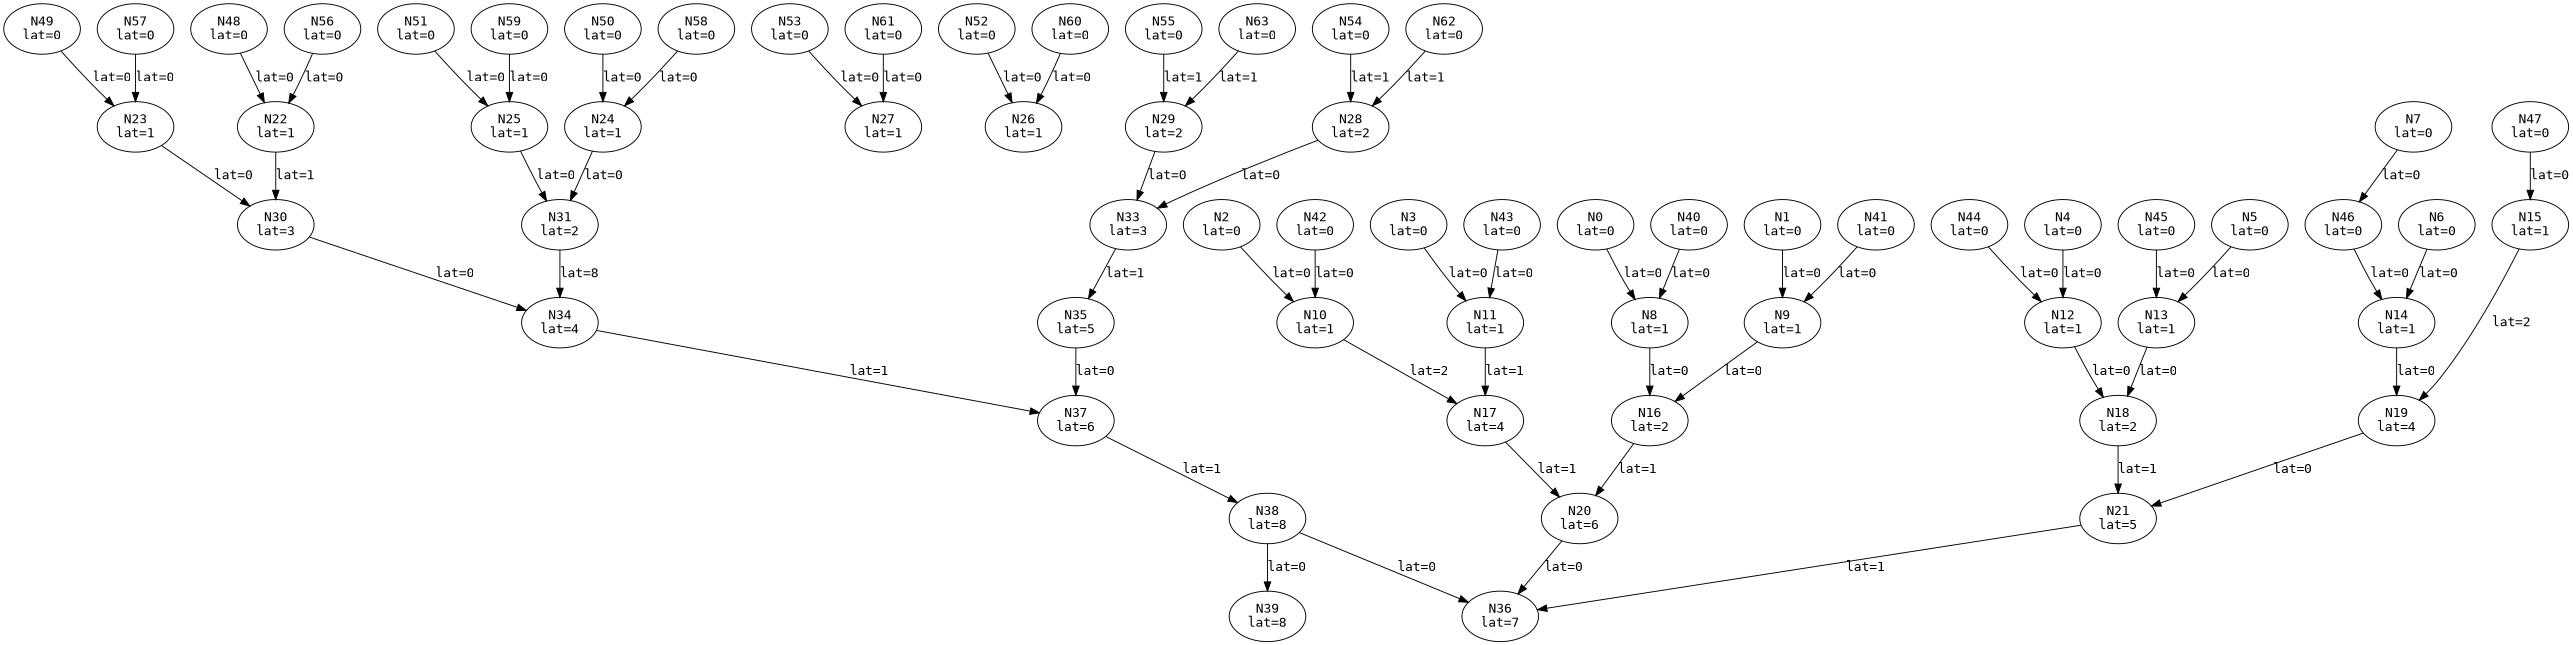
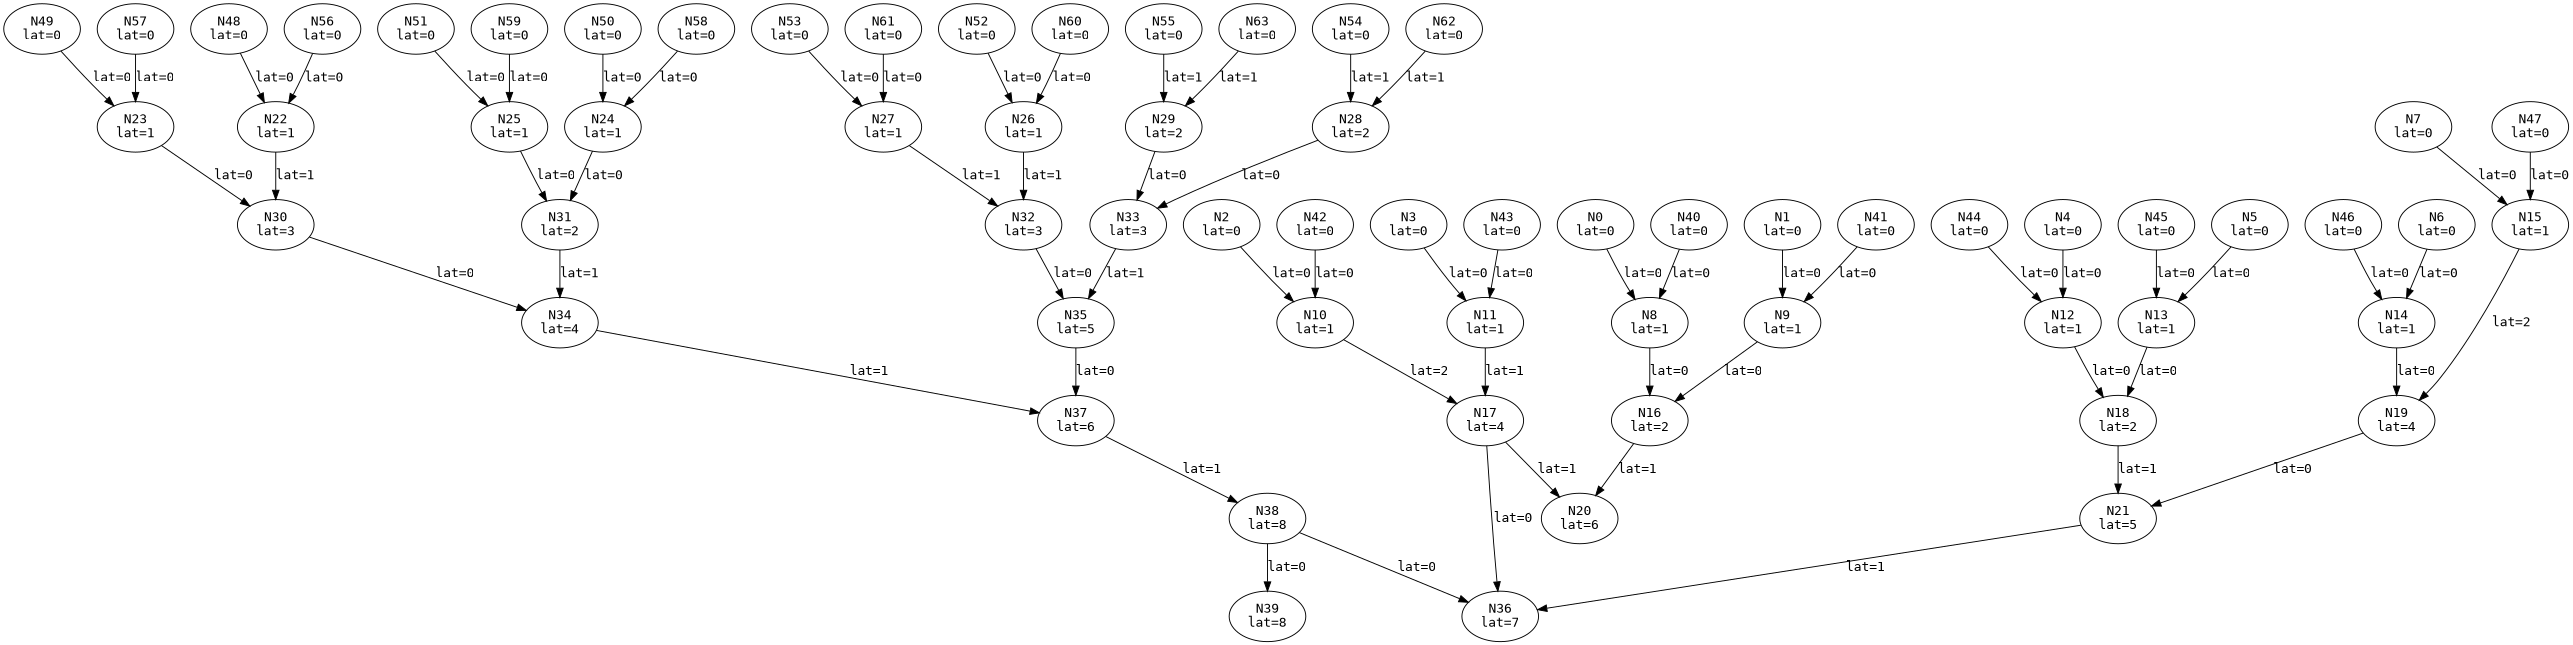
edge "N7 lat=0" -> "N46 lat=0": now "N7 lat=0" -> "N15 lat=1"
node "N32 lat=3": added
edge "N31 lat=2" -> "N34 lat=4": label "lat=8" -> "lat=1"
edge "N20 lat=6" -> "N36 lat=7": now "N17 lat=4" -> "N36 lat=7"
